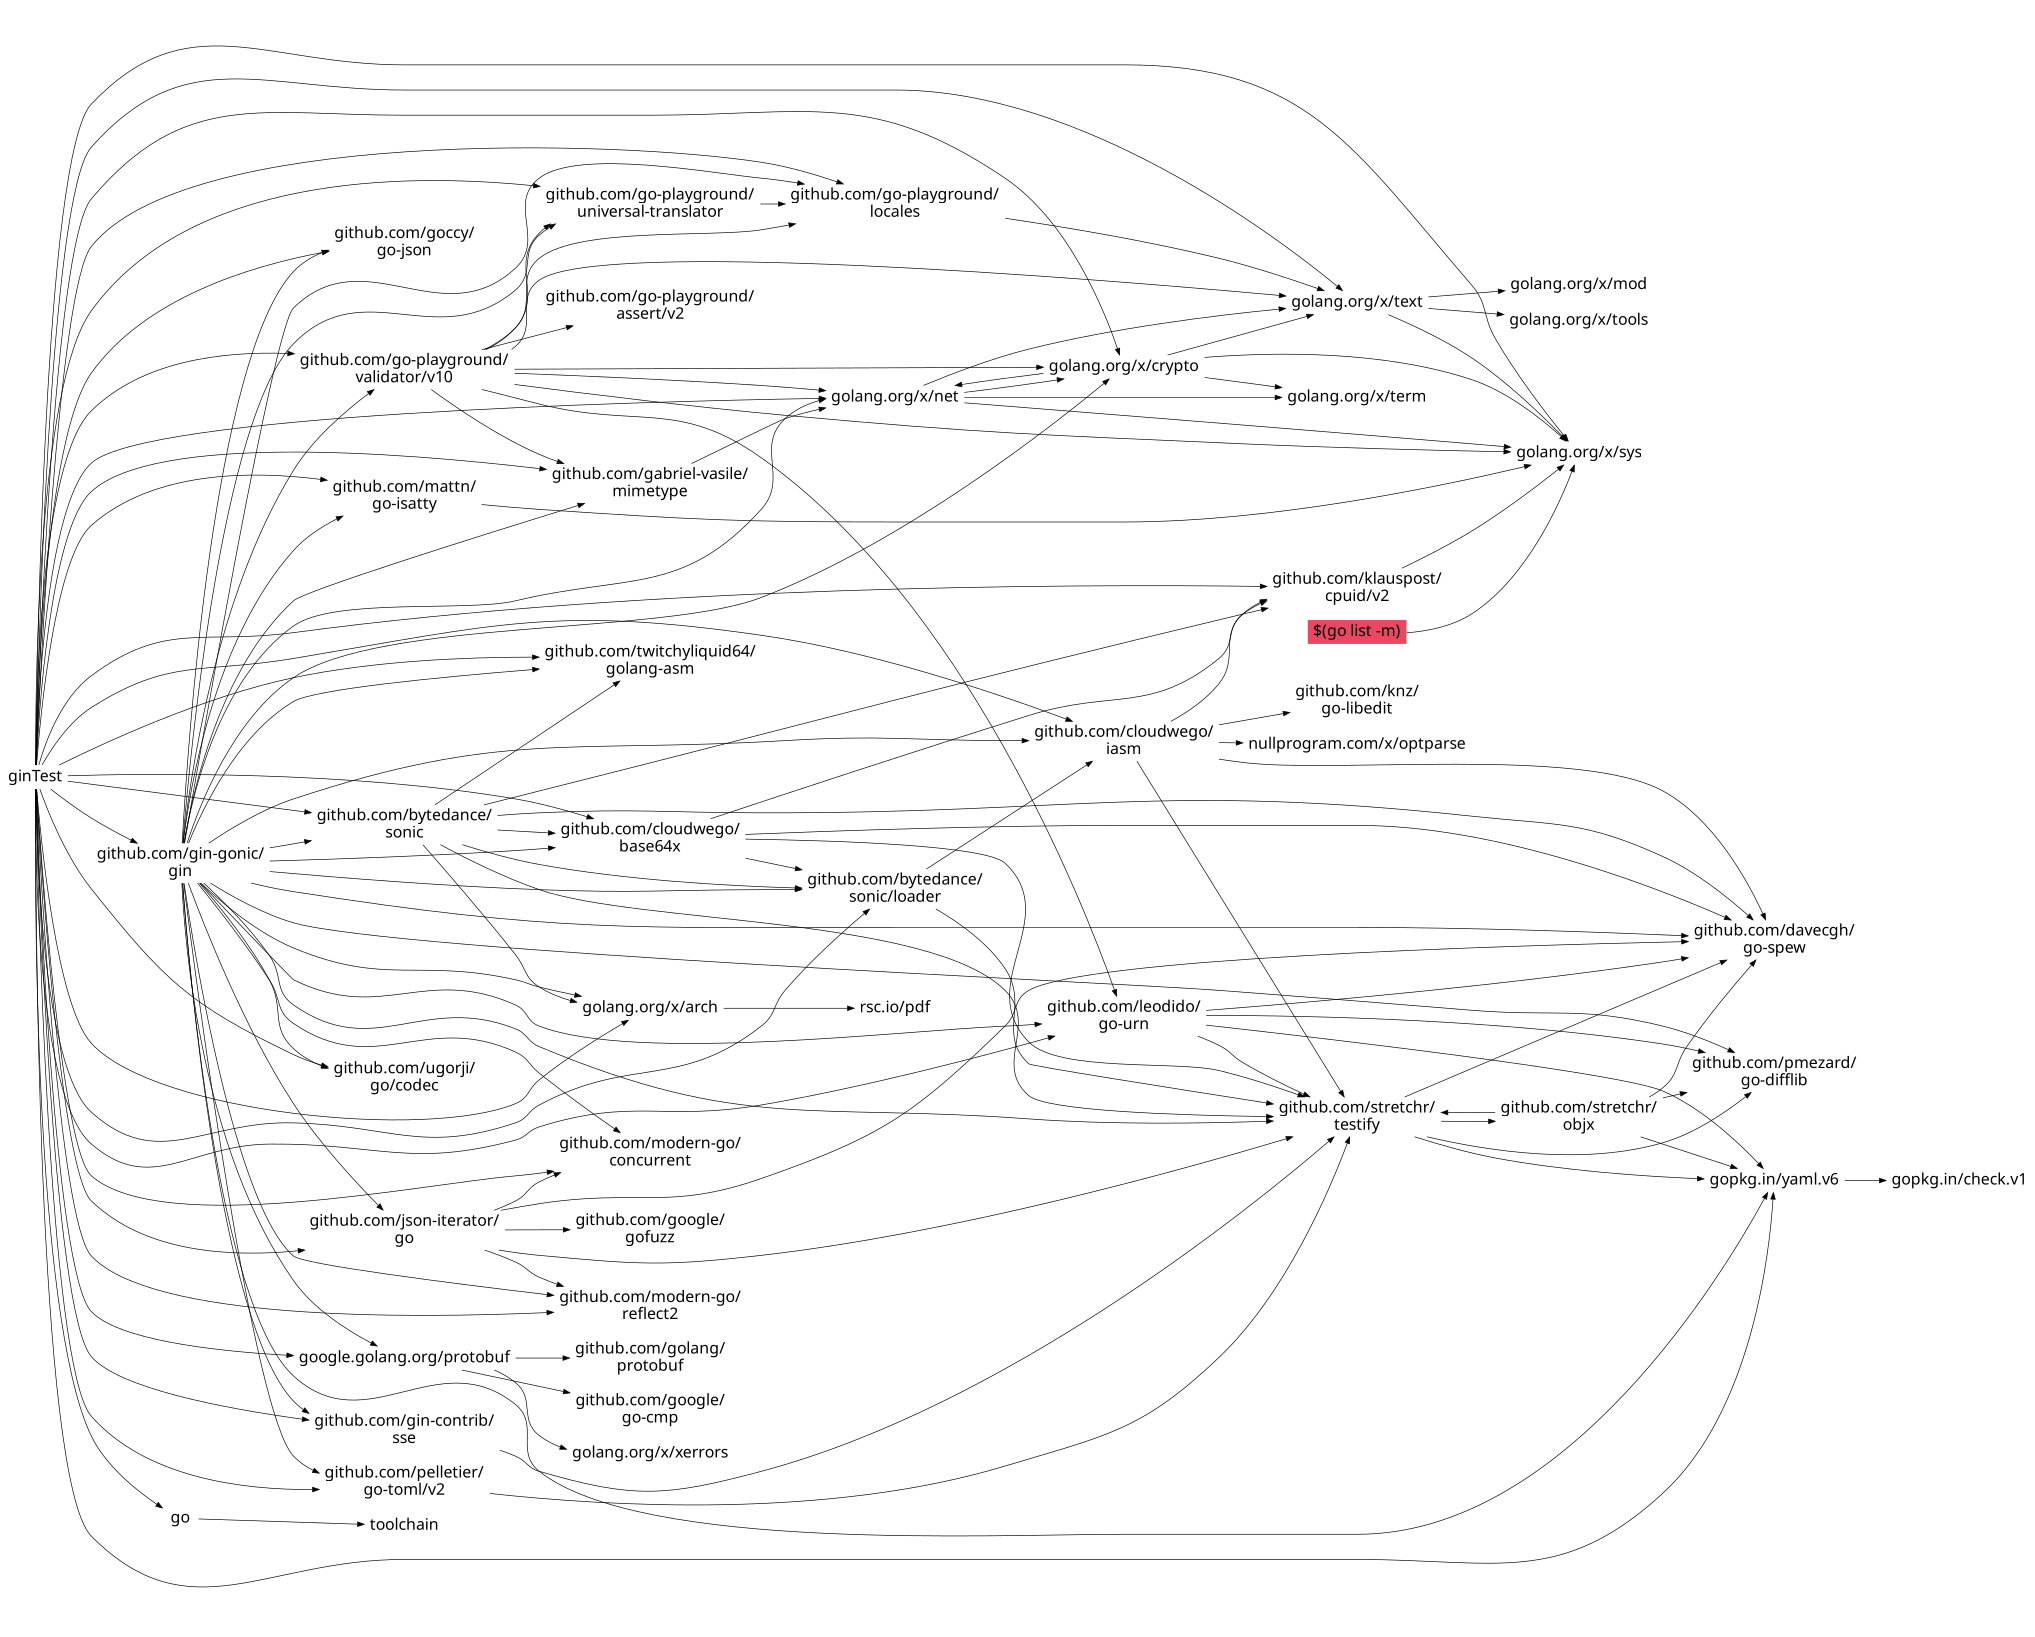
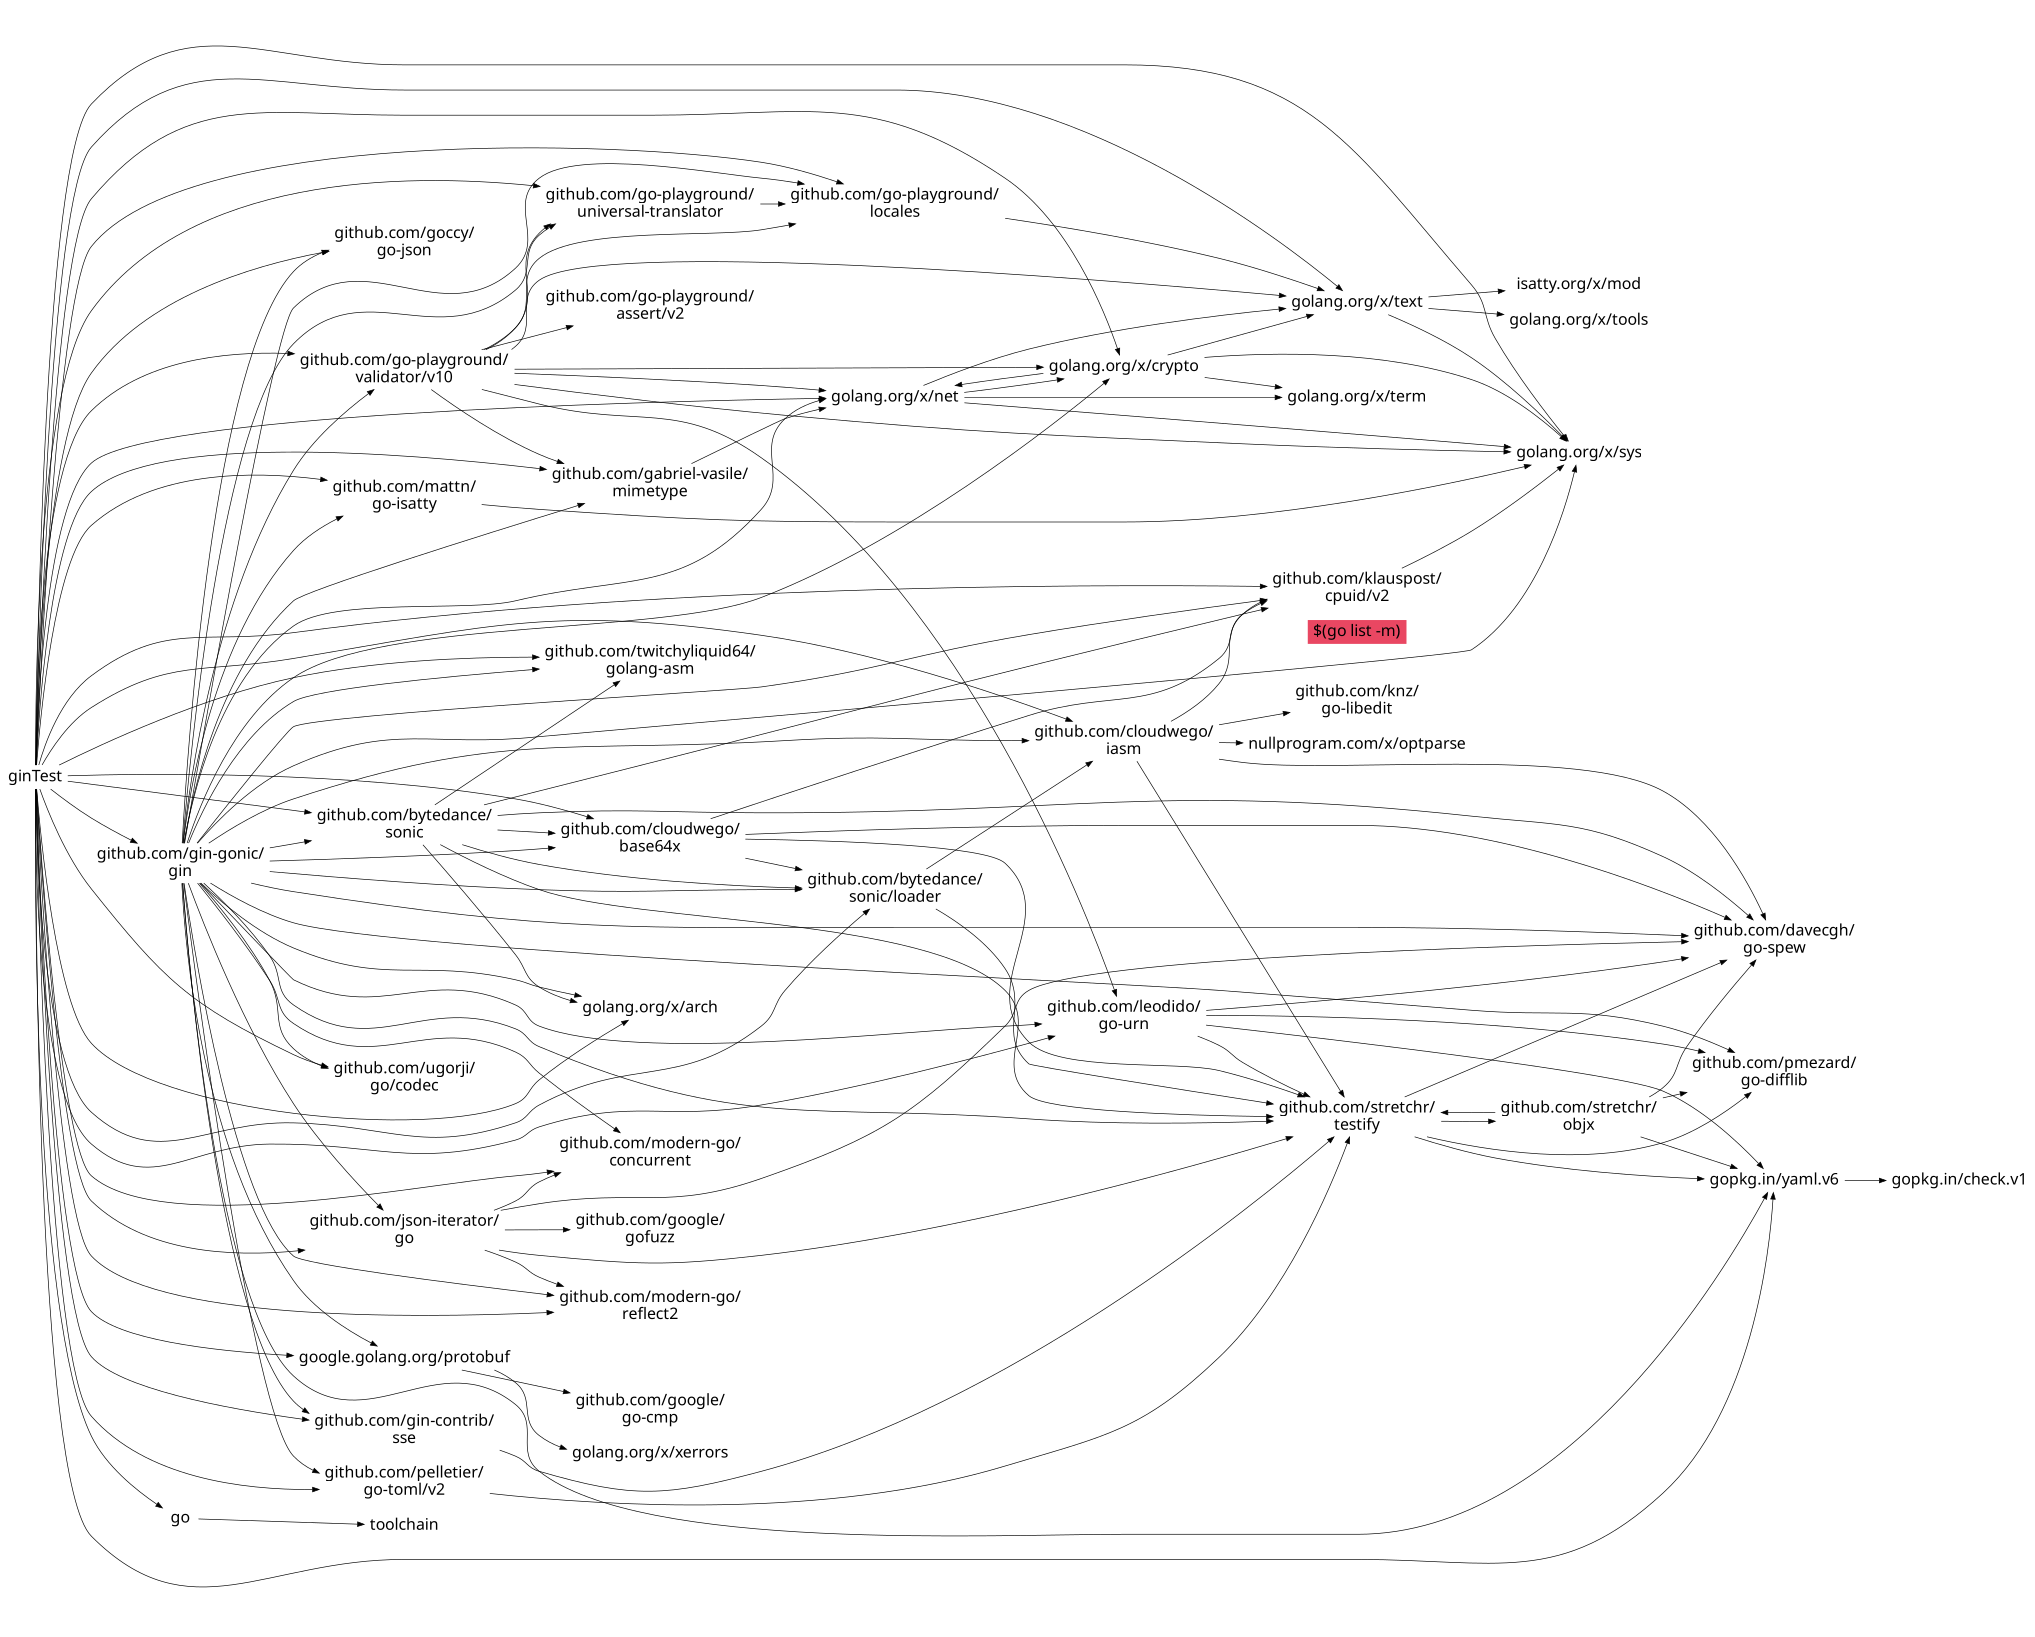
node "golang.org/x/mod": label "golang.org/x/mod" -> "isatty.org/x/mod"
edge "$(go list -m)" -> "golang.org/x/sys": now "github.com/gin-gonic/ gin" -> "golang.org/x/sys"
edge "github.com/gin-gonic/ gin" -> "github.com/klauspost/ cpuid/v2": added
node "rsc.io/pdf": removed
node "github.com/golang/ protobuf": removed
